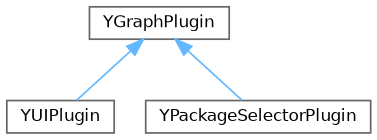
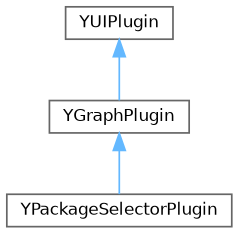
edge "YUIPlugin" -> "YGraphPlugin": reversed
